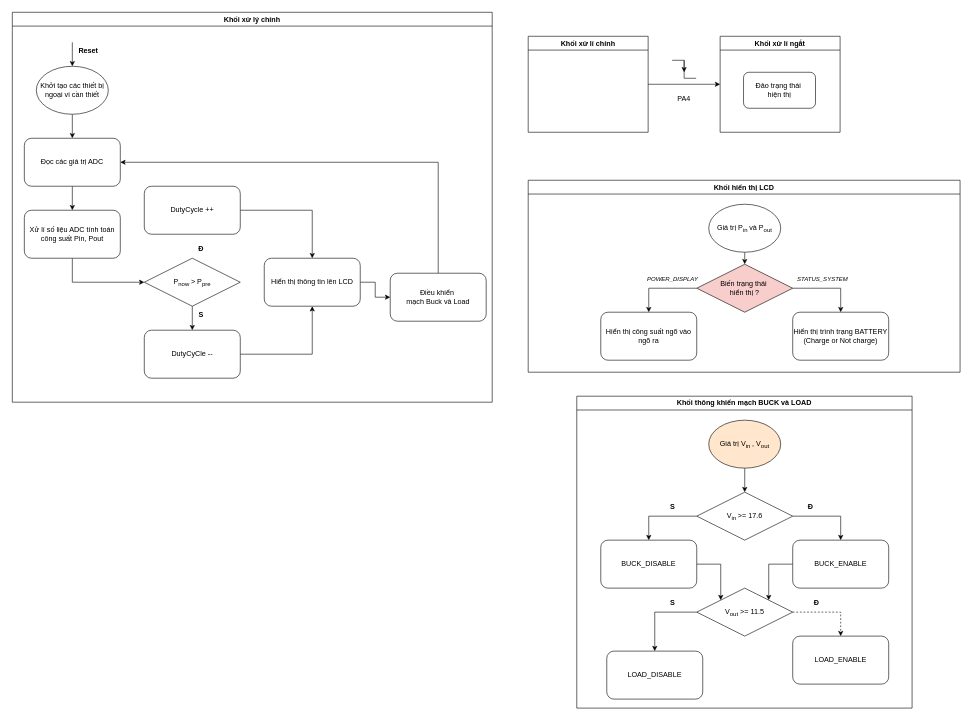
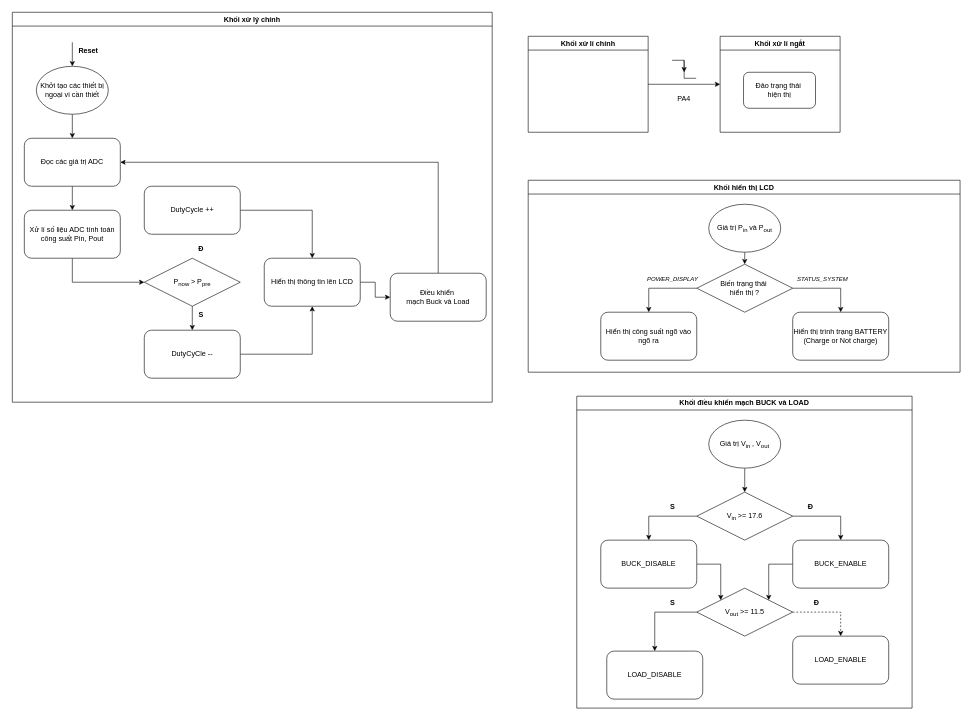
node "Biến trạng thái hiển thị ?": fillcolor #f8cecc -> #ffffff
node "Khối thông khiển mạch BUCK và LOAD": label "Khối thông khiển mạch BUCK và LOAD" -> "Khối điều khiển mạch BUCK và LOAD"
node "Giá trị Vin , Vout": fillcolor #ffe6cc -> #ffffff
